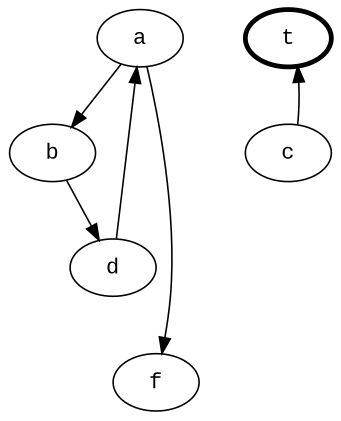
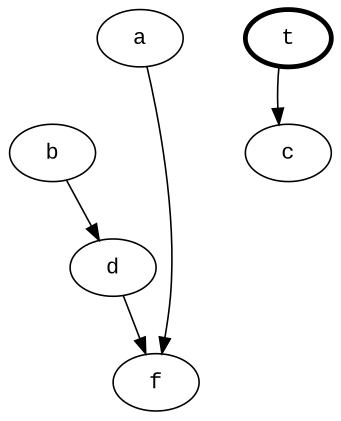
edge "a" -> "b": removed
edge "c" -> "t": reversed
edge "d" -> "a": now "d" -> "f"
